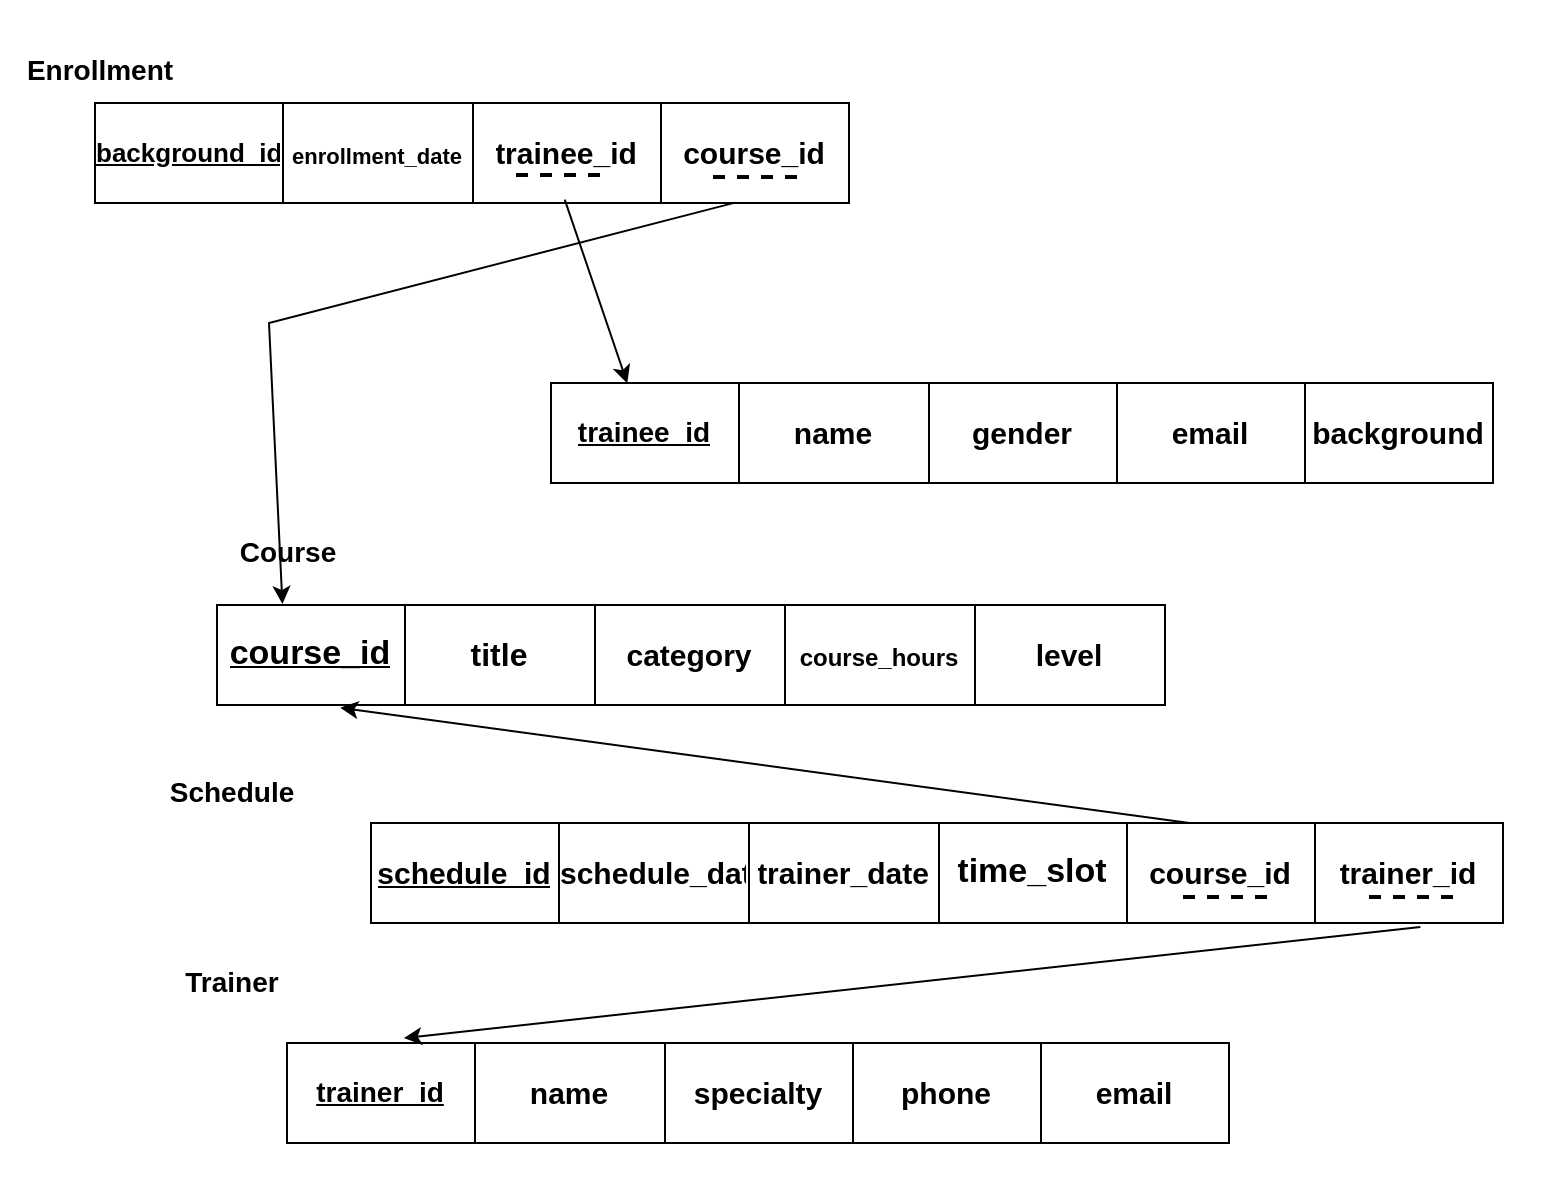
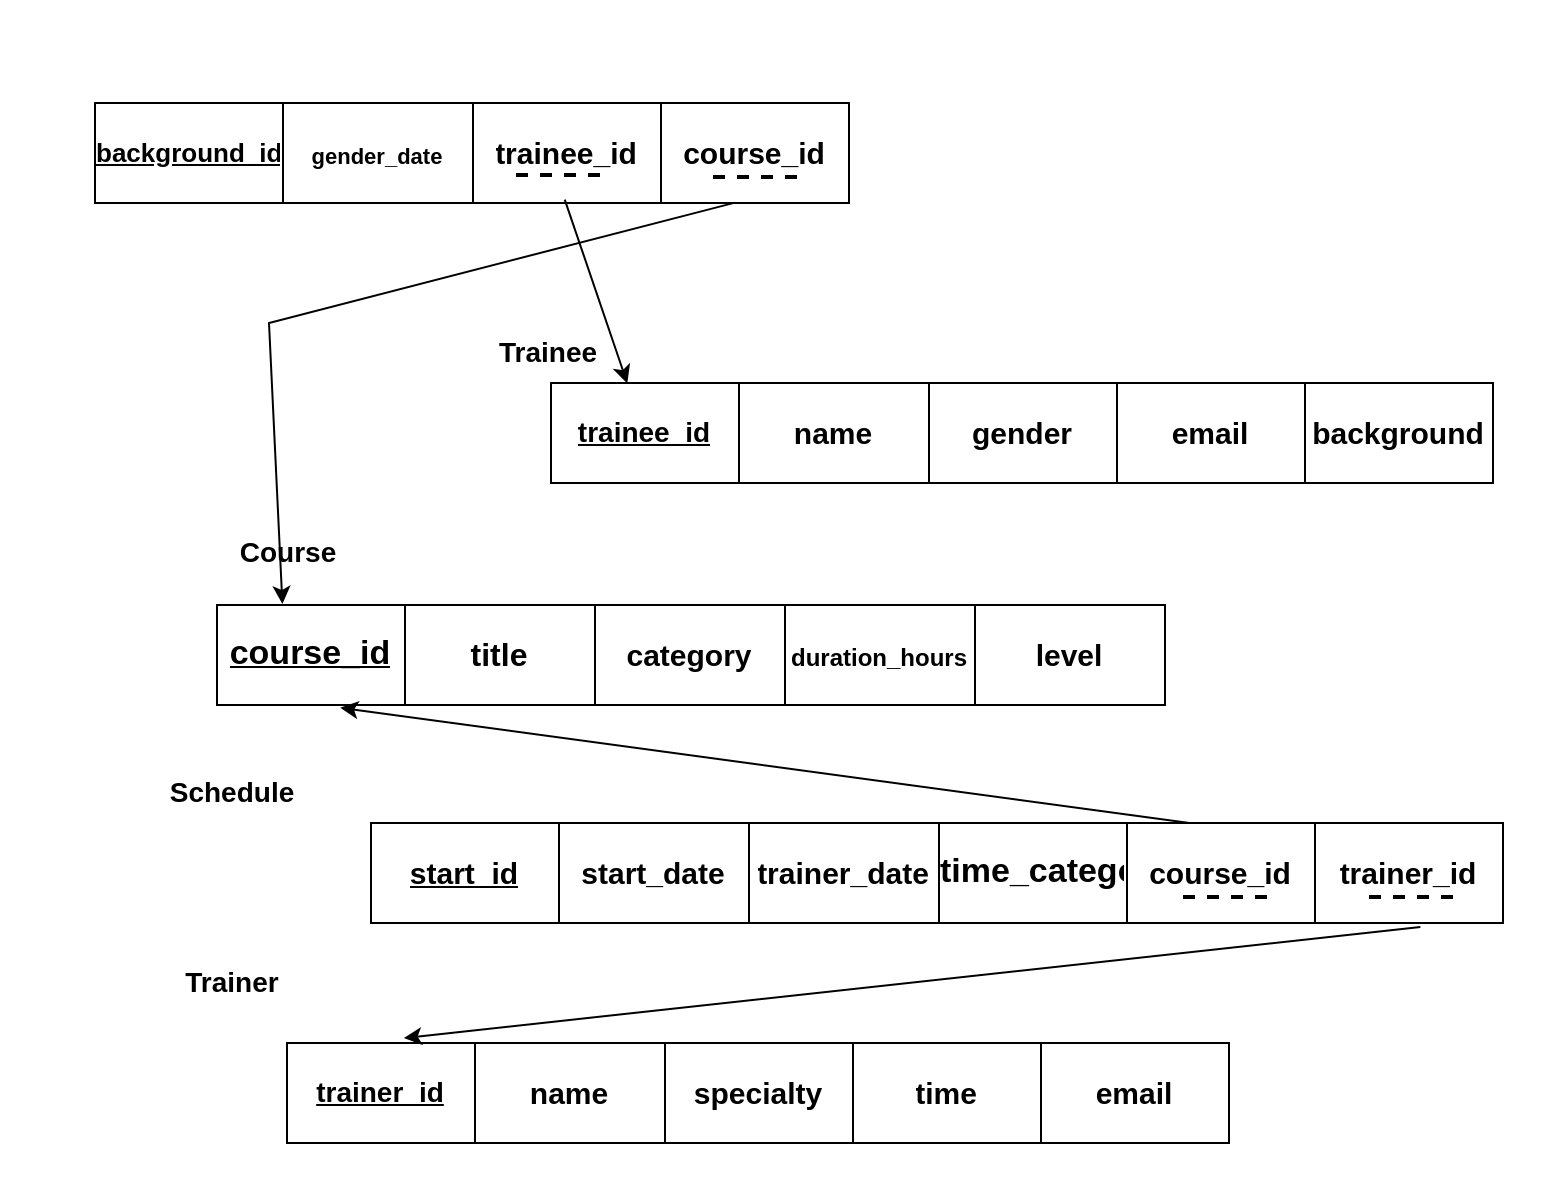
node "Enrollment": removed
node "enrollment_date": label "enrollment_date" -> "gender_date"
node "Trainee": added
node "course_hours": label "course_hours" -> "duration_hours"
node "schedule_id": label "schedule_id" -> "start_id"
node "schedule_date": label "schedule_date" -> "start_date"
node "time_slot": label "time_slot" -> "time_category"
node "phone": label "phone" -> "time"
